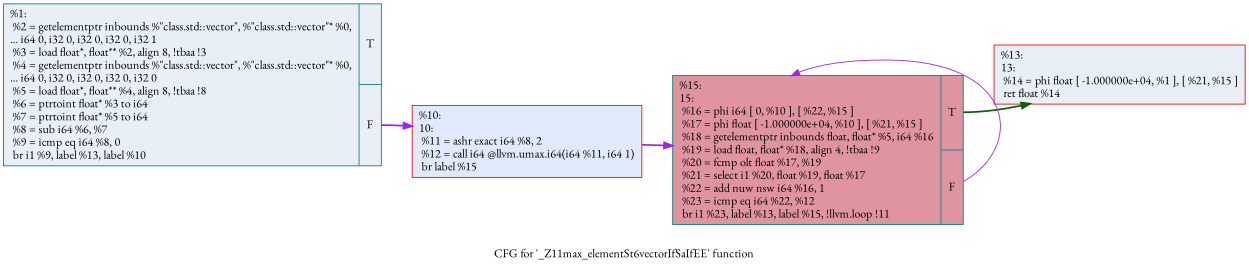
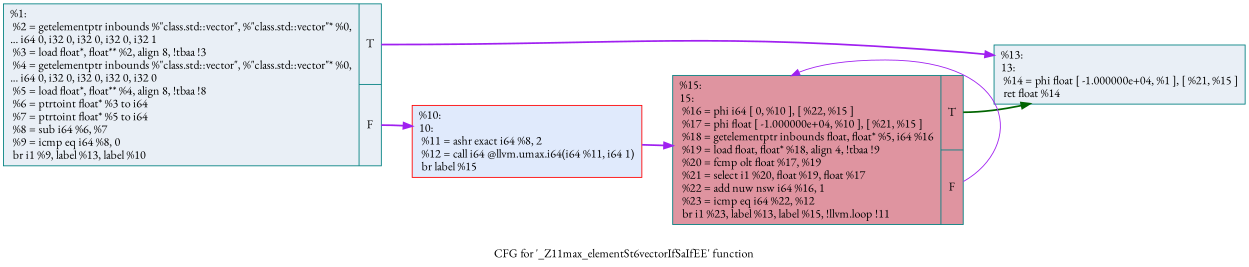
edge "%1:" -> "%13:": added
node "%13:": color red -> teal
